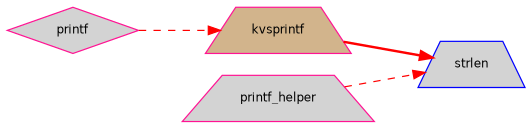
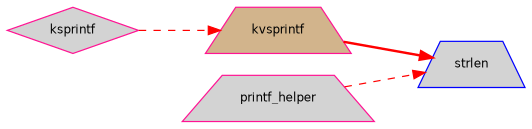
node "printf": label "printf" -> "ksprintf"
